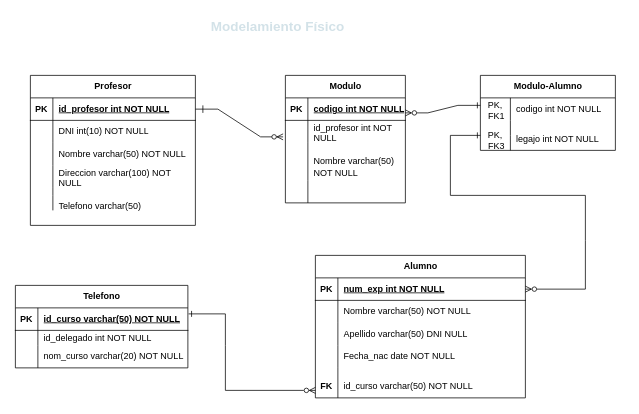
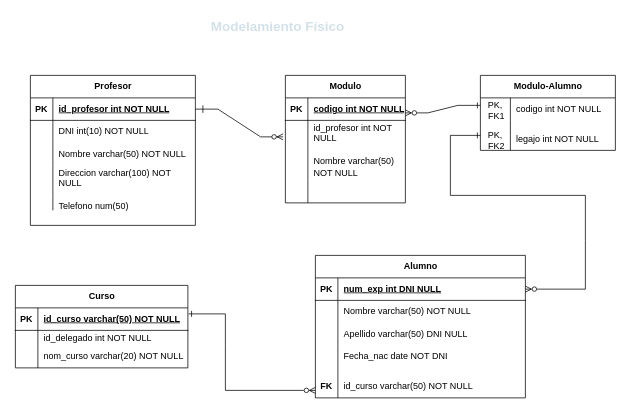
node "PK, FK3": label "PK, FK3" -> "PK, FK2"
node "Telefono varchar(50)": label "Telefono varchar(50)" -> "Telefono num(50)"
node "num_exp int NOT NULL": label "num_exp int NOT NULL" -> "num_exp int DNI NULL"
node "Telefono": label "Telefono" -> "Curso"
node "Fecha_nac date NOT NULL": label "Fecha_nac date NOT NULL" -> "Fecha_nac date NOT DNI"
